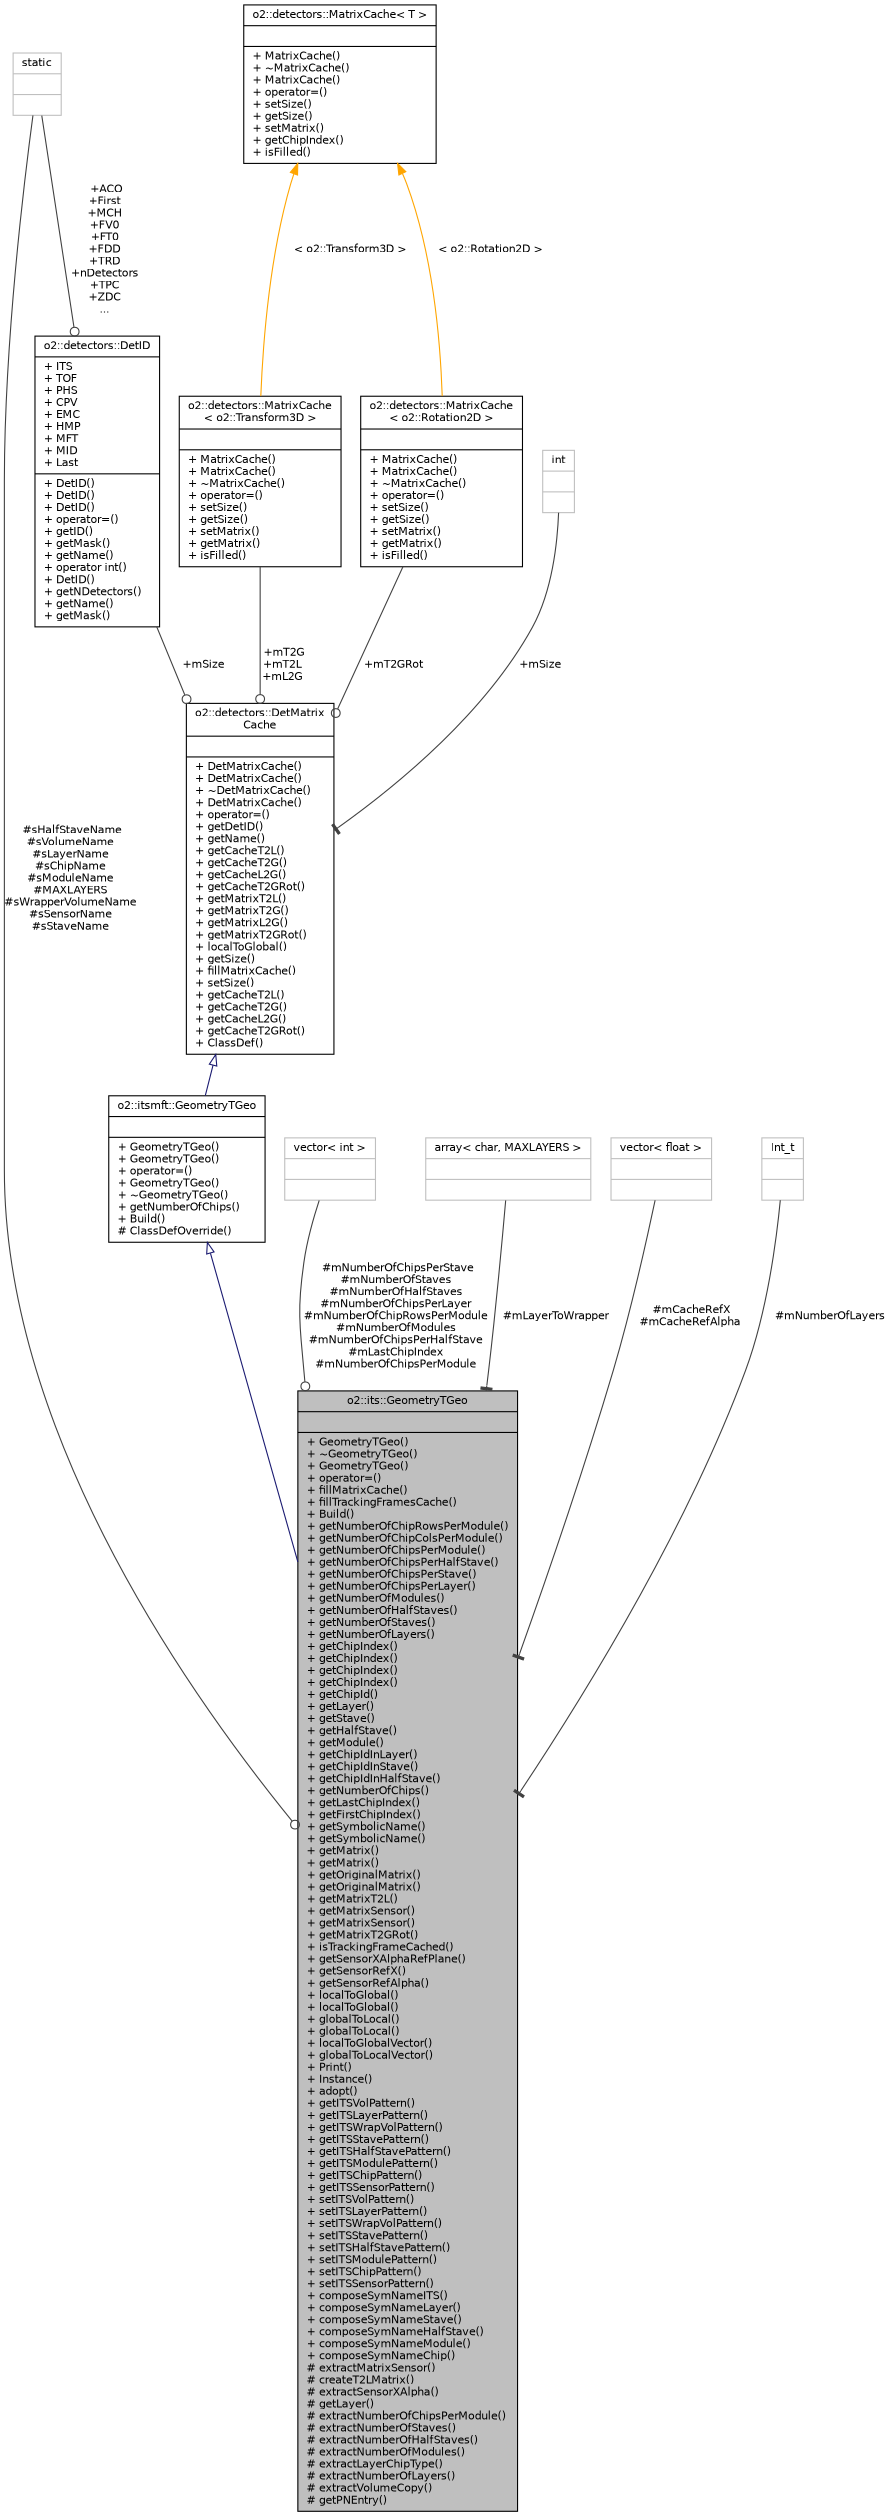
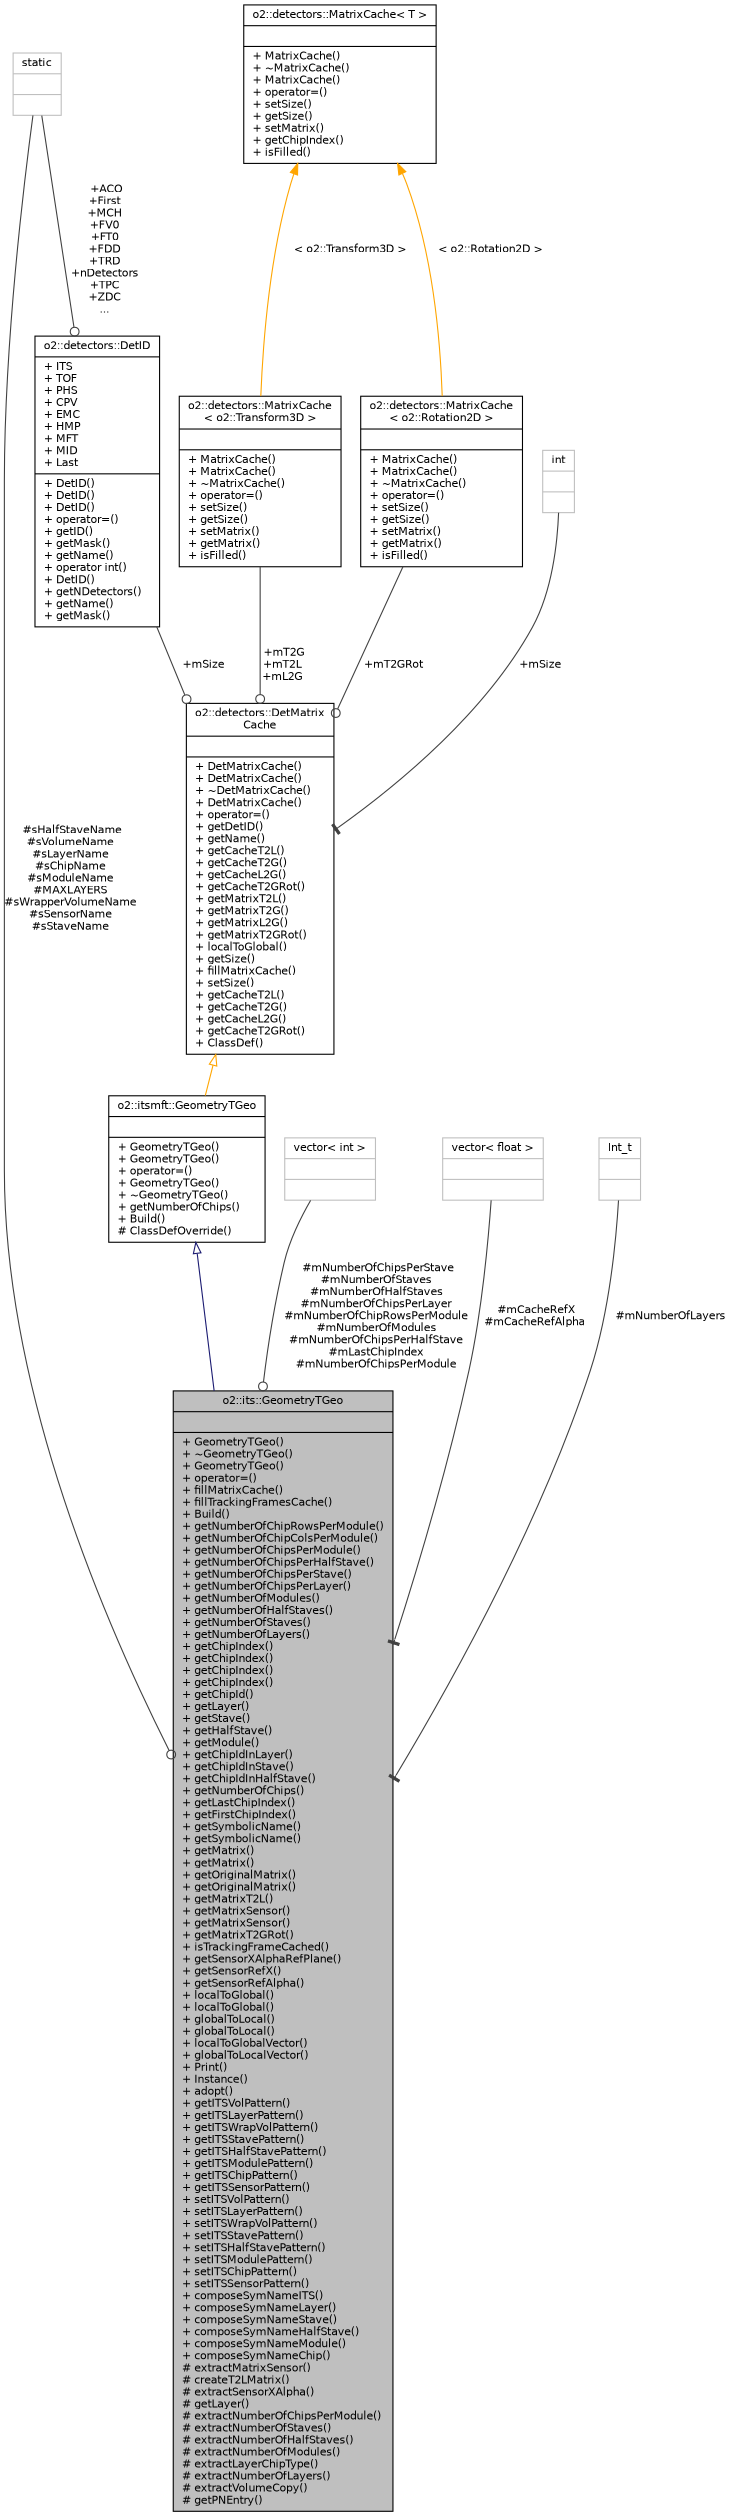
edge "o2::itsmft::GeometryTGeo" -> "o2::detectors::DetMatrix": color midnightblue -> orange
node "array< char, MAXLAYERS >": removed
